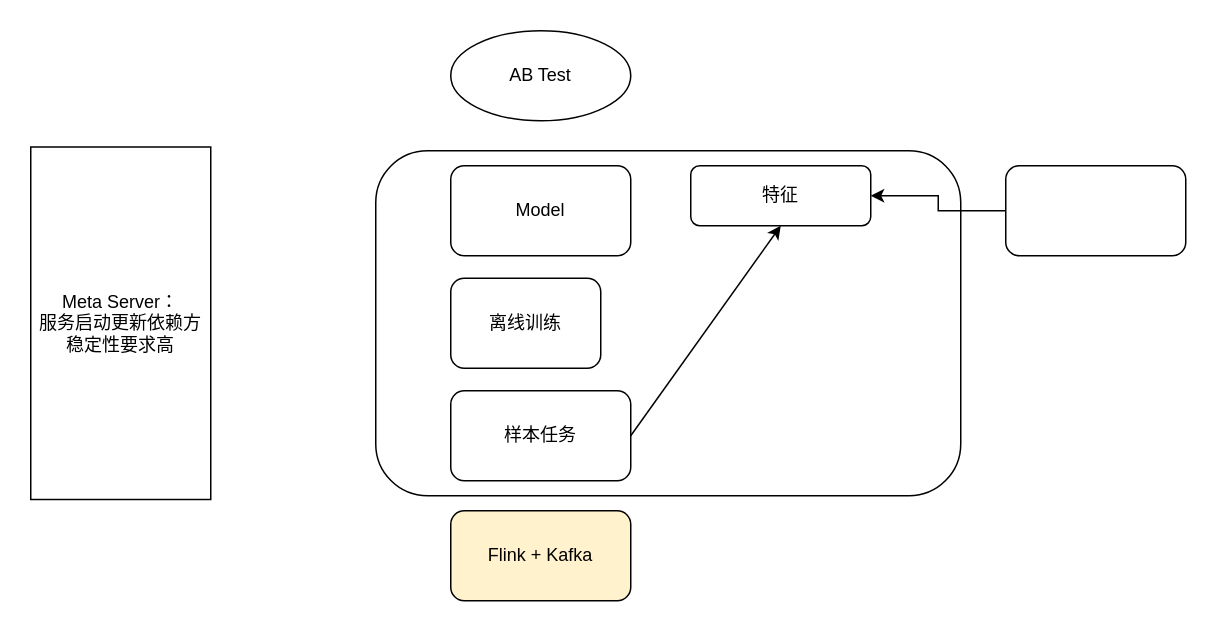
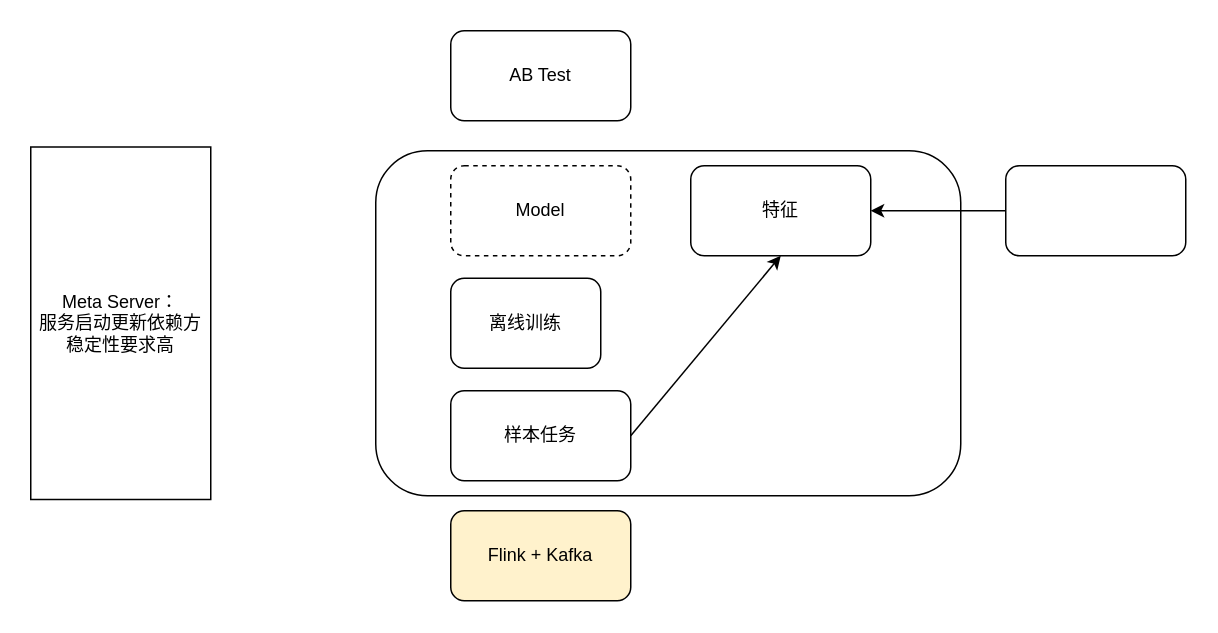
node "AB Test": shape ellipse -> rounded rectangle
node "特征": size 180x60 -> 180x90
node "Model": style solid -> dashed
